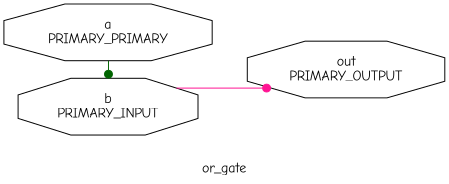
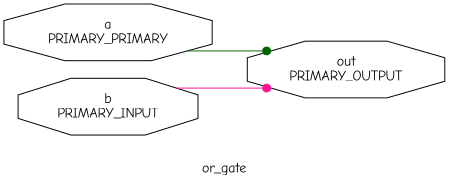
edge "a PRIMARY_PRIMARY" -> "b PRIMARY_INPUT": now "a PRIMARY_PRIMARY" -> "out PRIMARY_OUTPUT"
